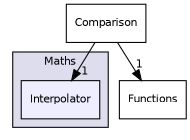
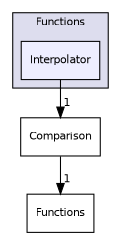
edge "Comparison" -> "Interpolator": reversed
cluster "Maths": label "Maths" -> "Functions"
